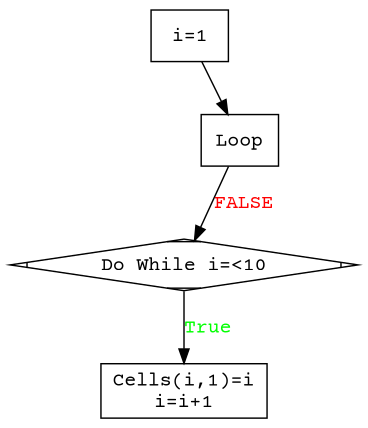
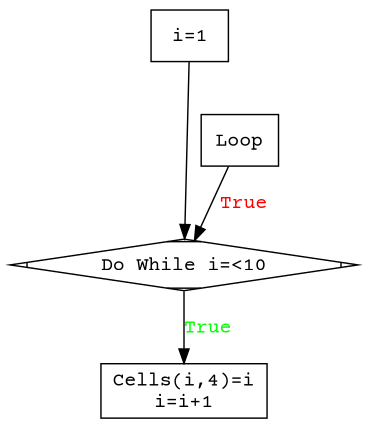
edge "i=1" -> "Loop": now "i=1" -> "Do While i=<10"
edge "Loop" -> "Do While i=<10": label "FALSE" -> "True"
node "Cells(i,1)=i i=i+1": label "Cells(i,1)=i i=i+1" -> "Cells(i,4)=i i=i+1"
